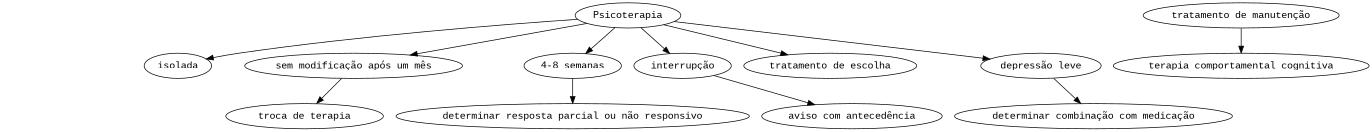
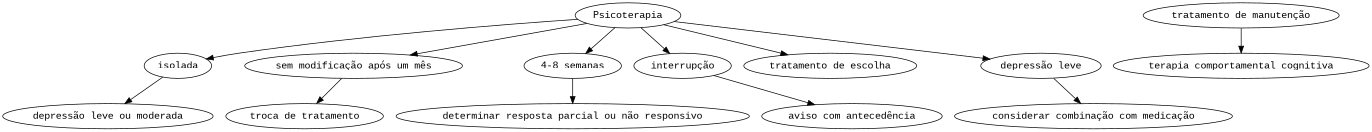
node "depressão leve ou moderada": added
node "troca de terapia": label "troca de terapia" -> "troca de tratamento"
node "determinar combinação com medicação": label "determinar combinação com medicação" -> "considerar combinação com medicação"
